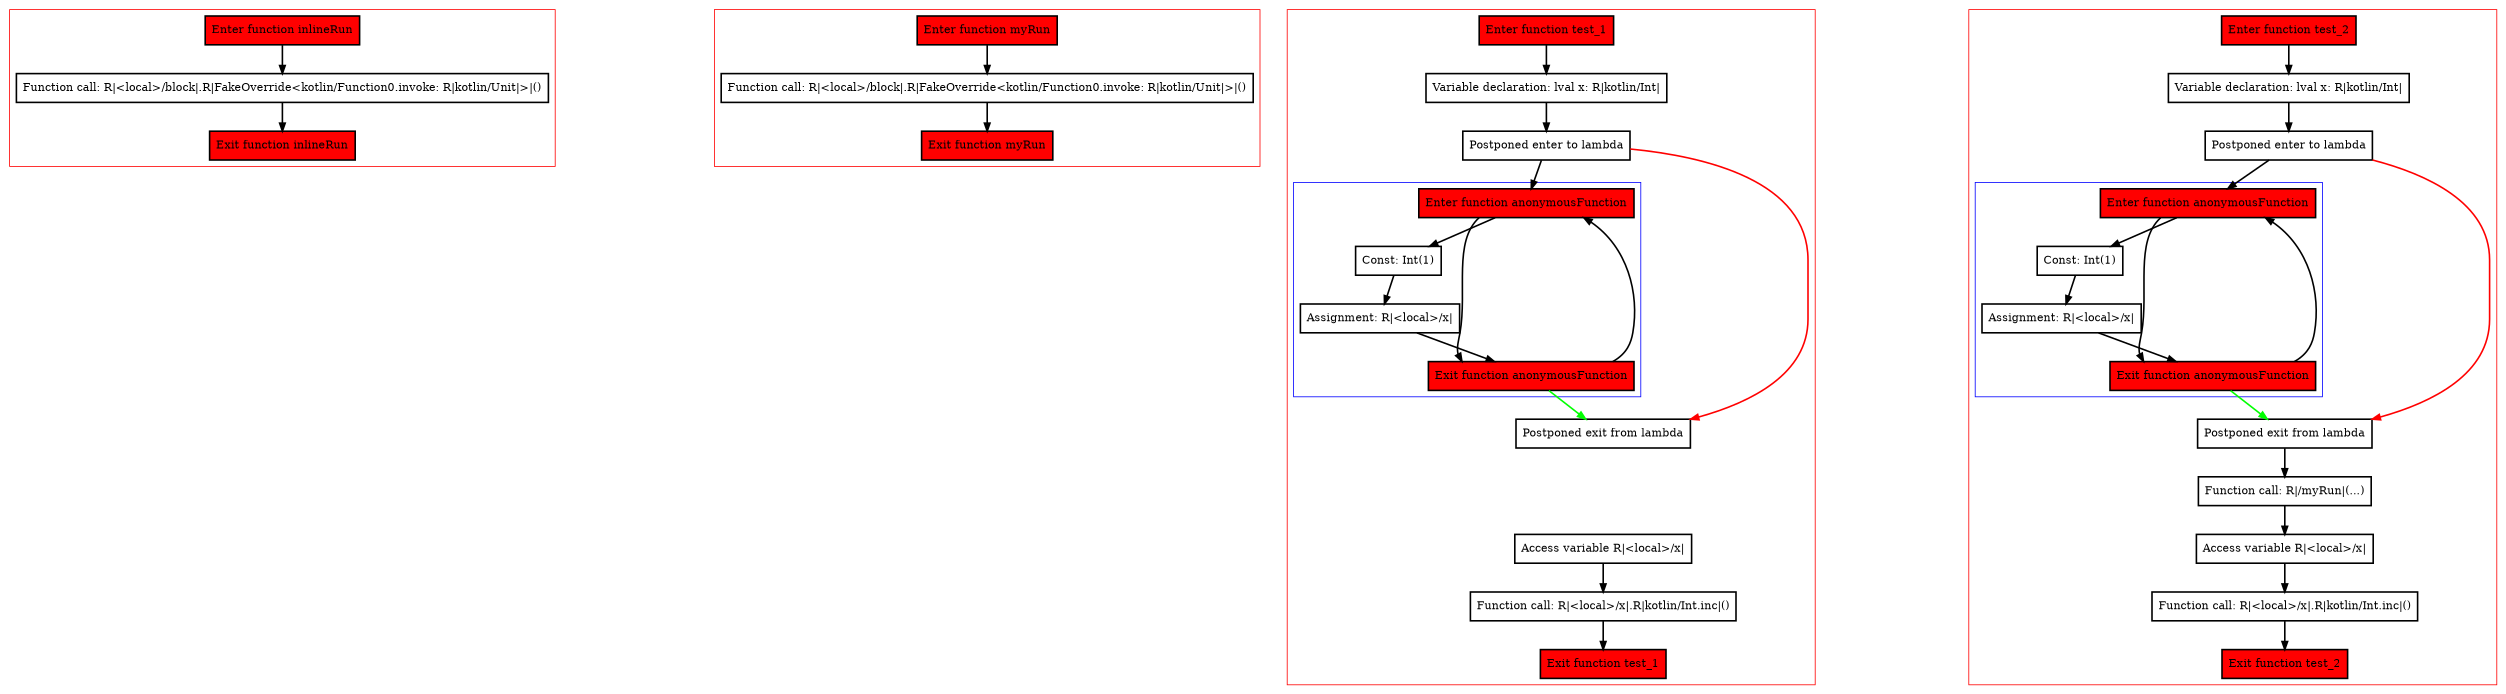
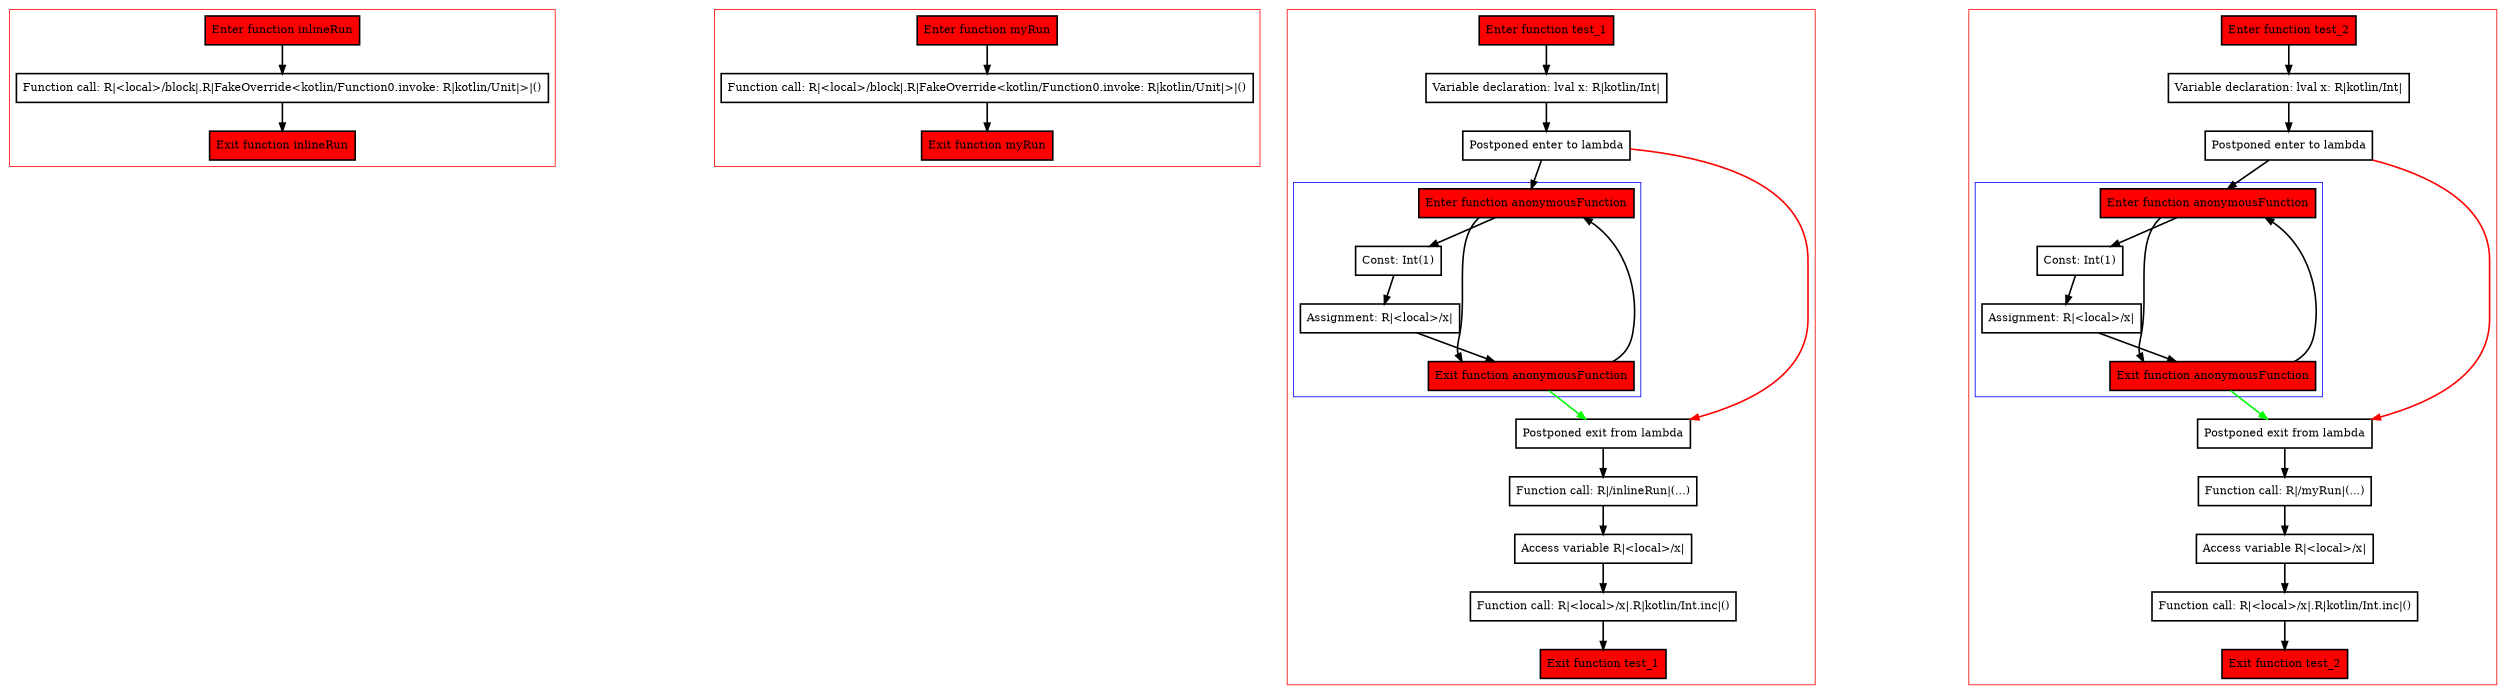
node "Function call: R|/inlineRun|(...)": added
